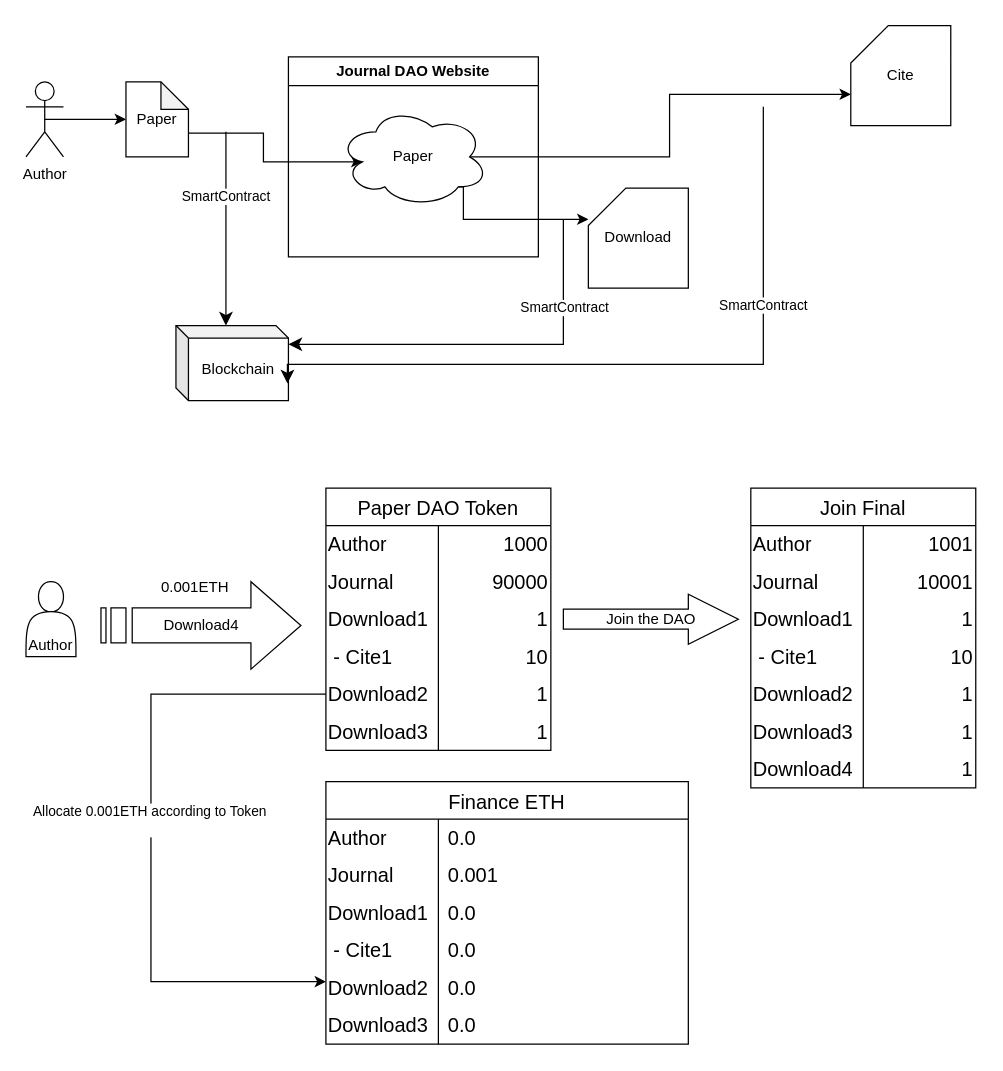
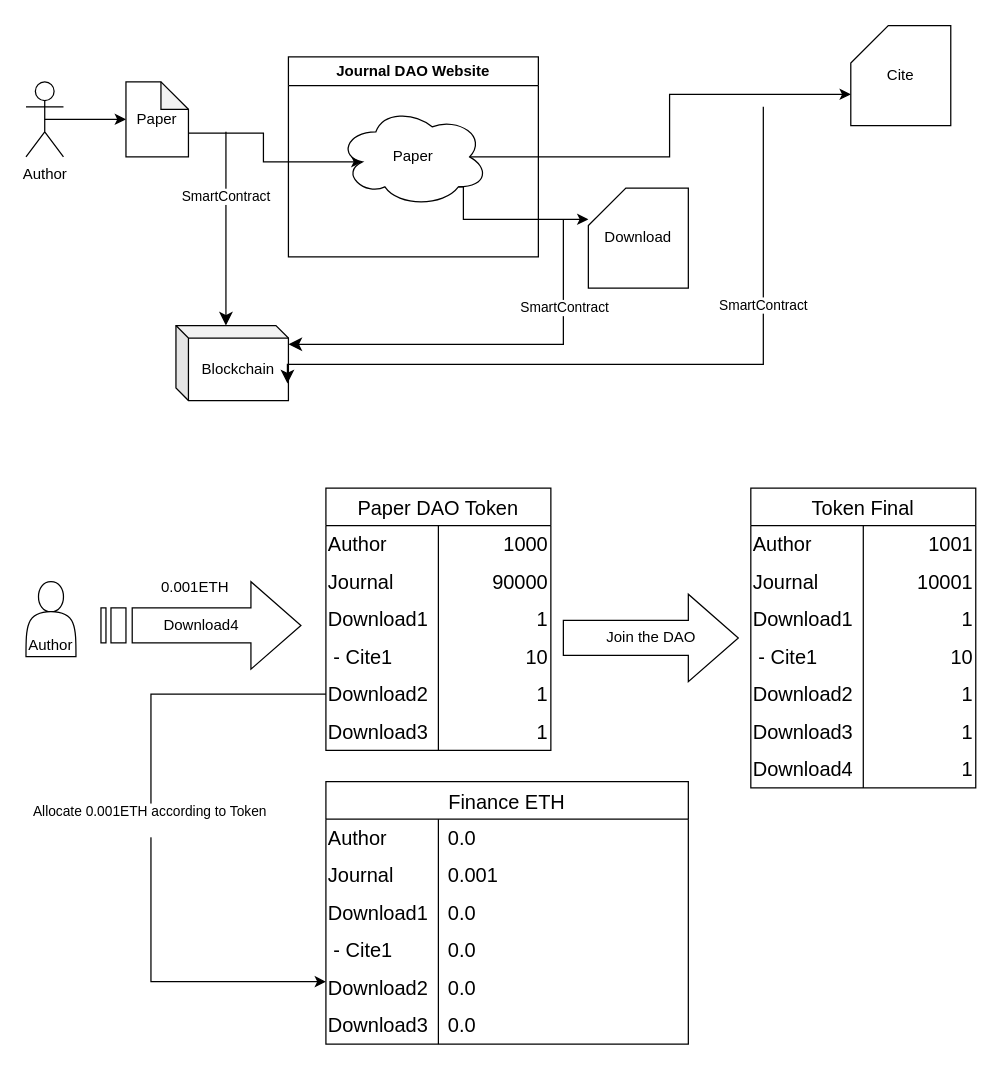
node "Join Final": label "Join Final" -> "Token Final"
node "Join the DAO": size 175x50 -> 175x88
